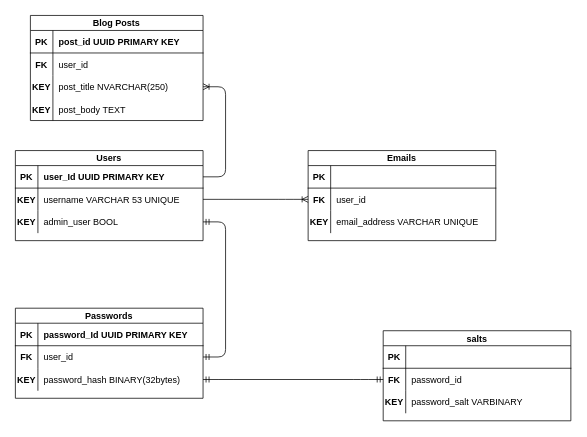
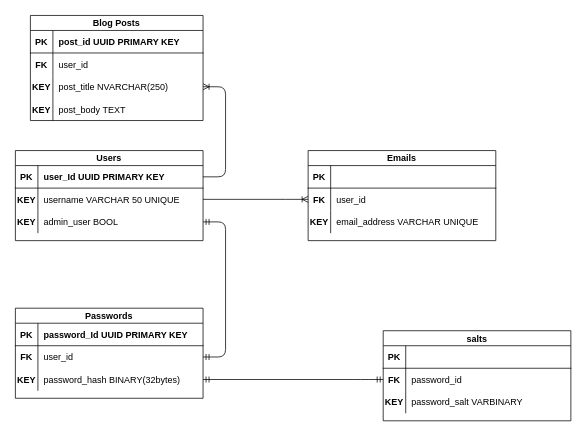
node "username VARCHAR 53 UNIQUE": label "username VARCHAR 53 UNIQUE" -> "username VARCHAR 50 UNIQUE"
